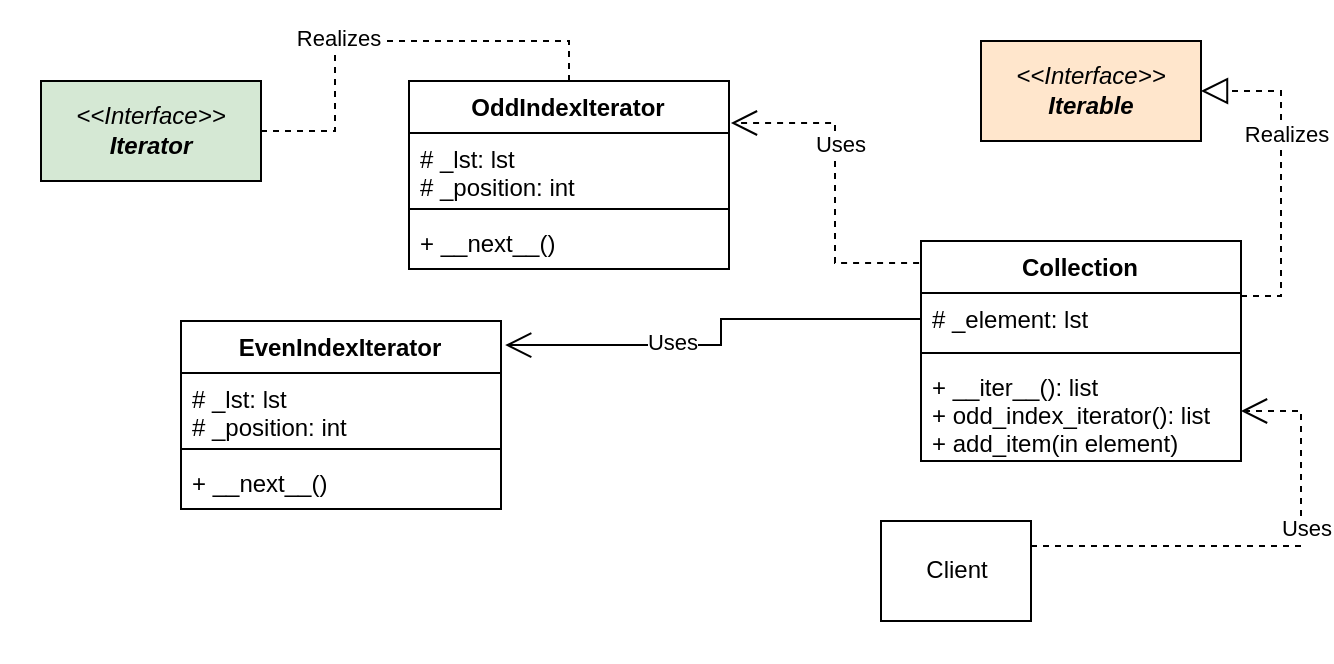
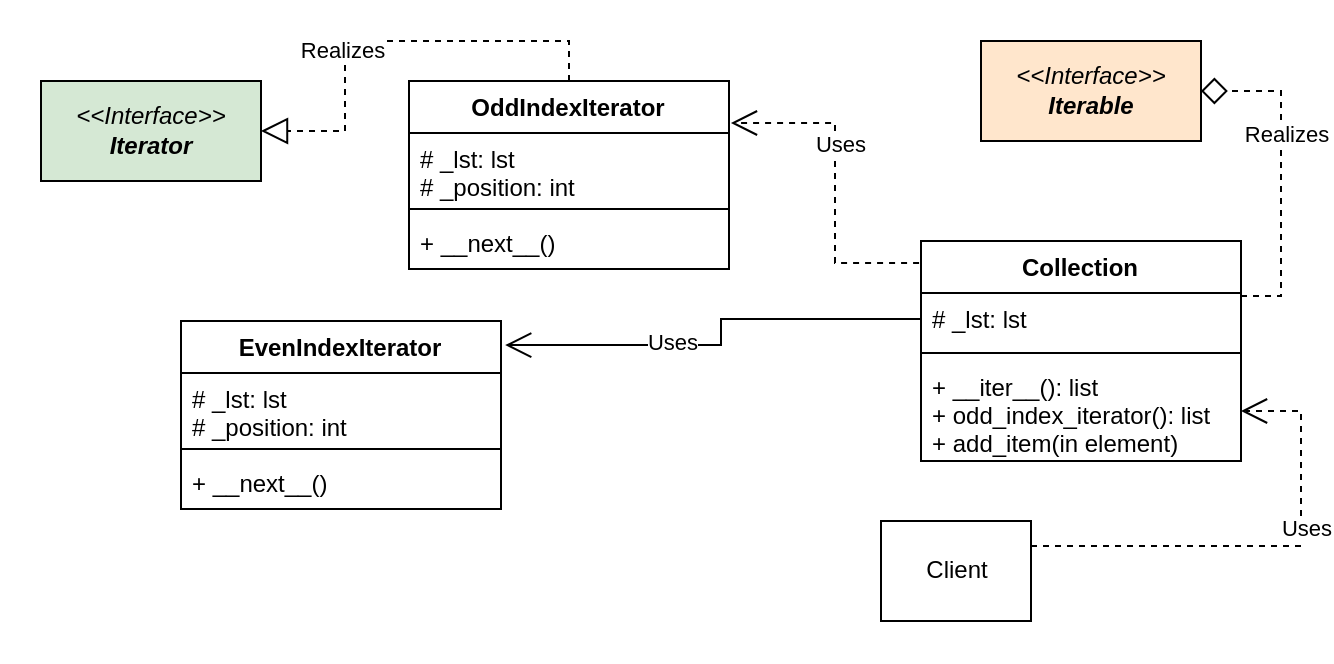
edge "Collection" -> "<<Interface>> Iterable": arrowhead block -> diamond
edge "<<Interface>> Iterator" -- "OddIndexIterator": arrowhead none -> block
node "# _element: lst": label "# _element: lst" -> "# _lst: lst"
